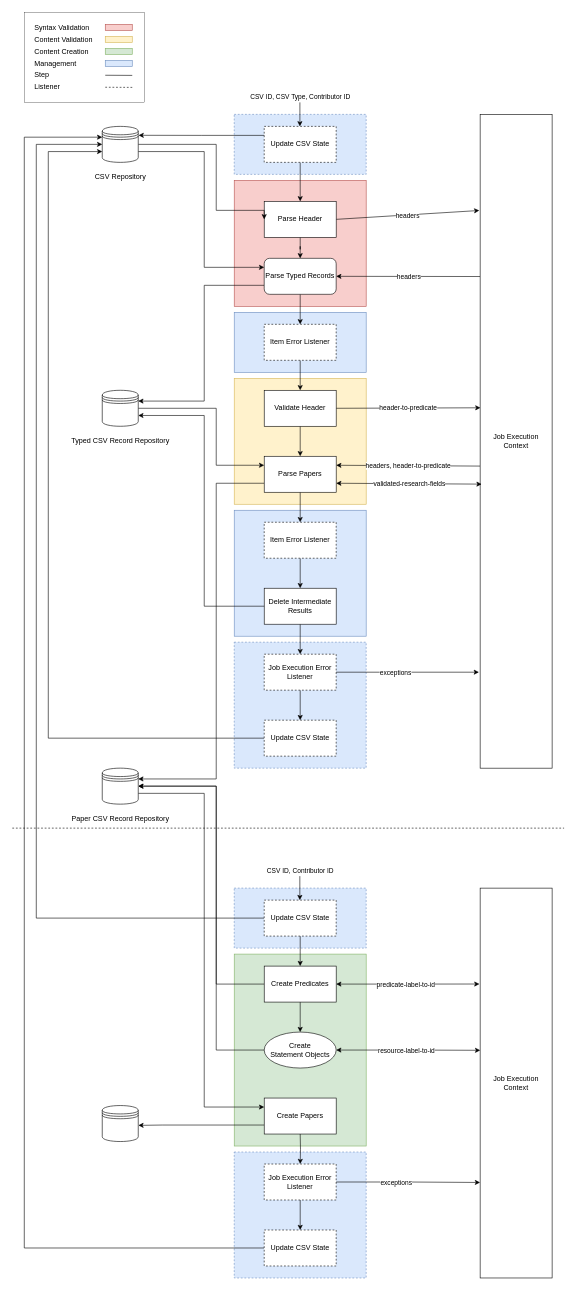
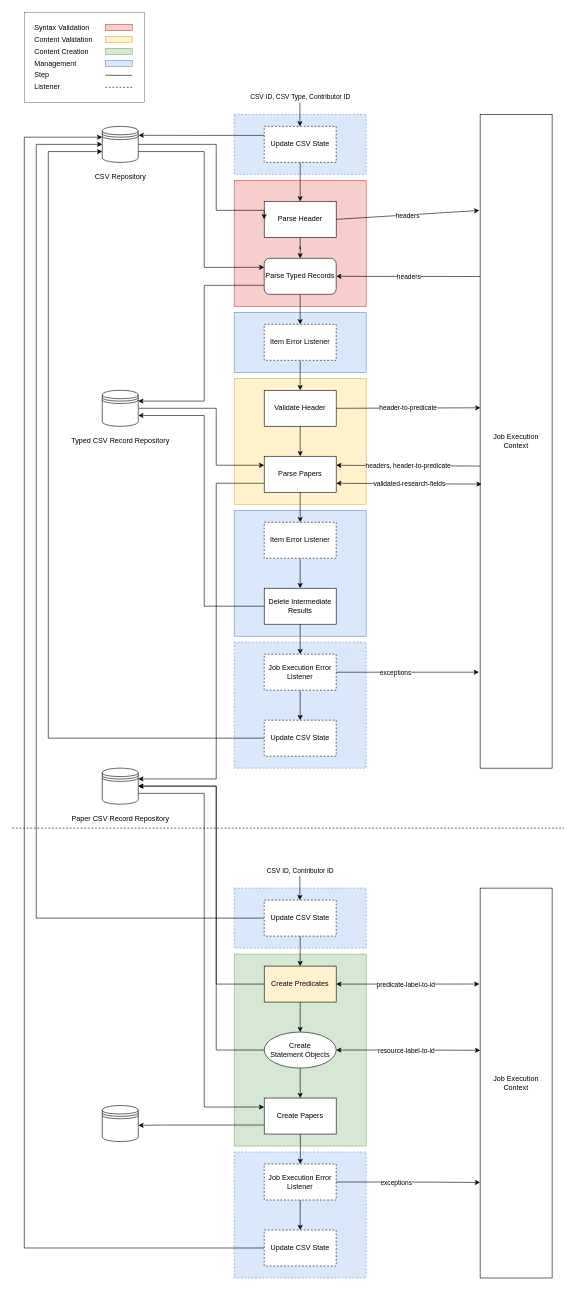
node "Create Predicates": fillcolor #ffffff -> #fff2cc
edge "Create Statement Objects" -> "Create Papers": added
